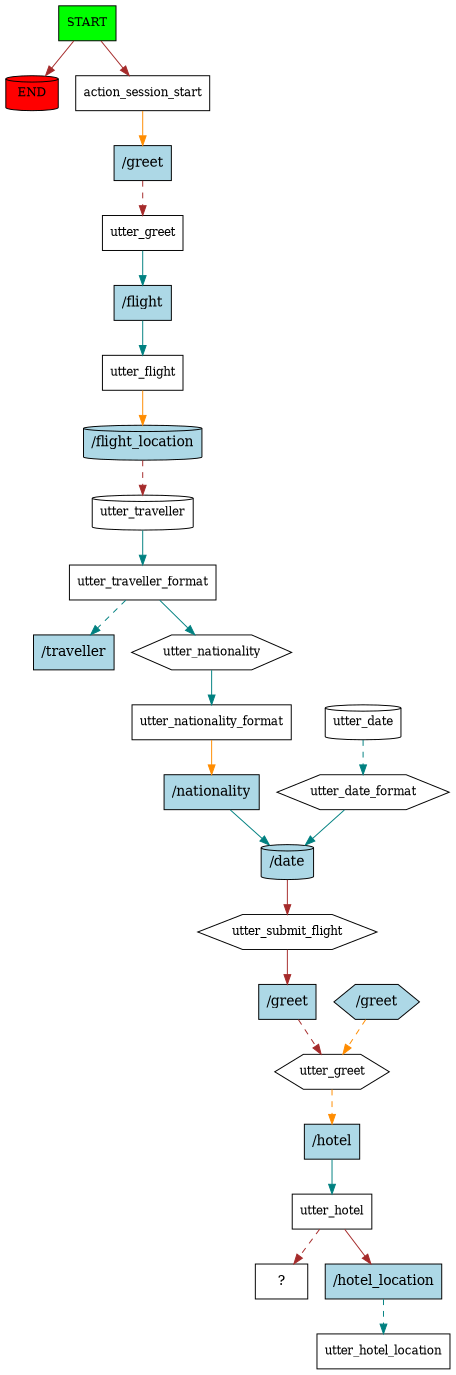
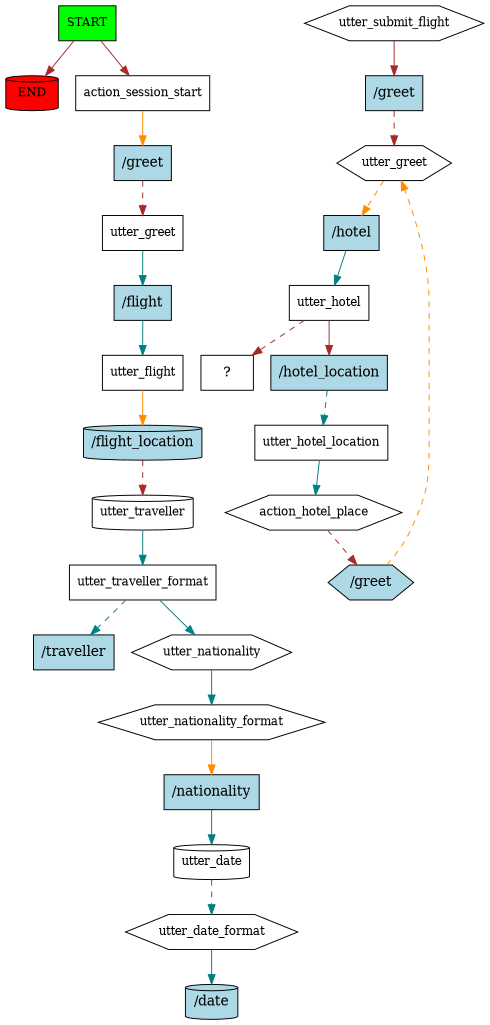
node "action_hotel_place": added
node "utter_nationality_format": shape box -> hexagon
edge "/nationality" -> "/date": now "/nationality" -> "utter_date"
edge "/date" -> "utter_submit_flight": removed
